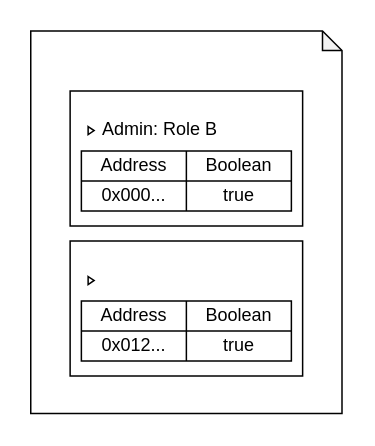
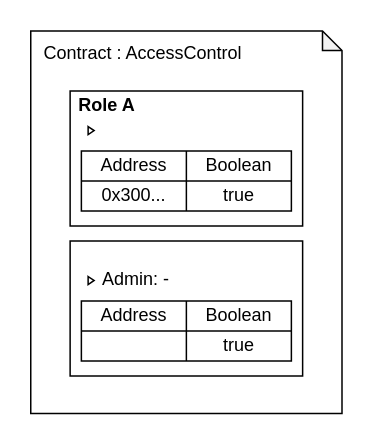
node "Contract : AccessControl": added
node "Role A": added
node "Admin: Role B": removed
node "0x000...": label "0x000..." -> "0x300..."
node "Admin: -": added
node "0x012...": removed
